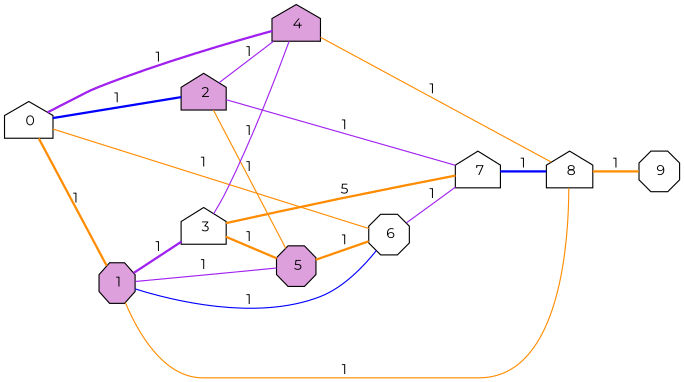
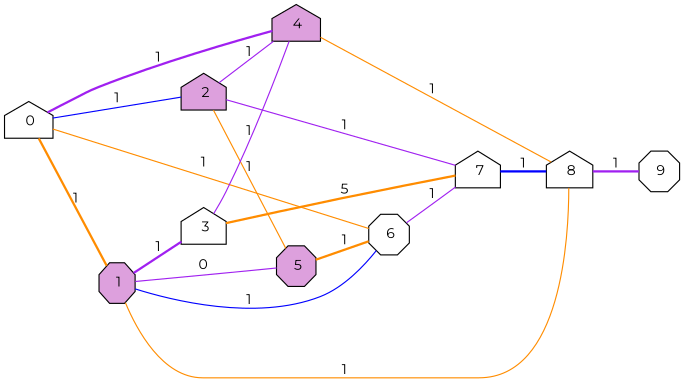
edge "2" -- "0": style bold -> solid
edge "8" -- "9": color darkorange -> purple
edge "3" -- "5": removed, label "1"
edge "5" -- "1": label "1" -> "0"
